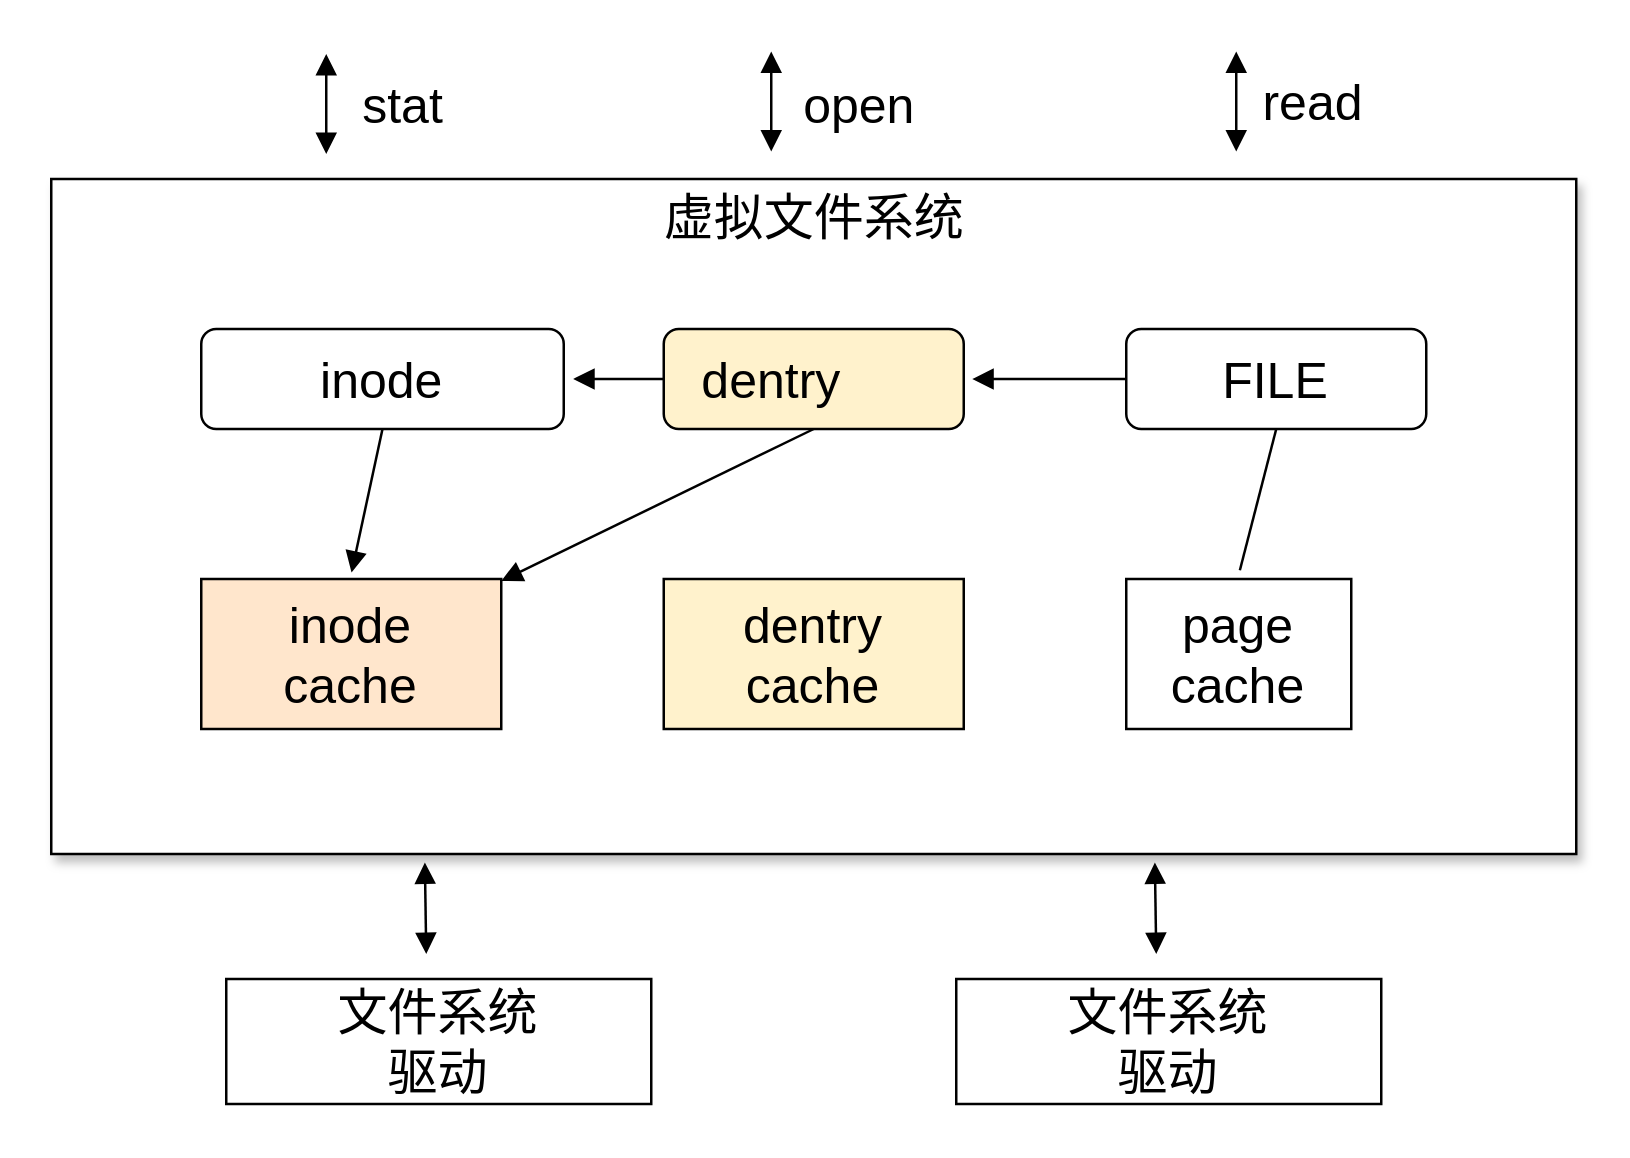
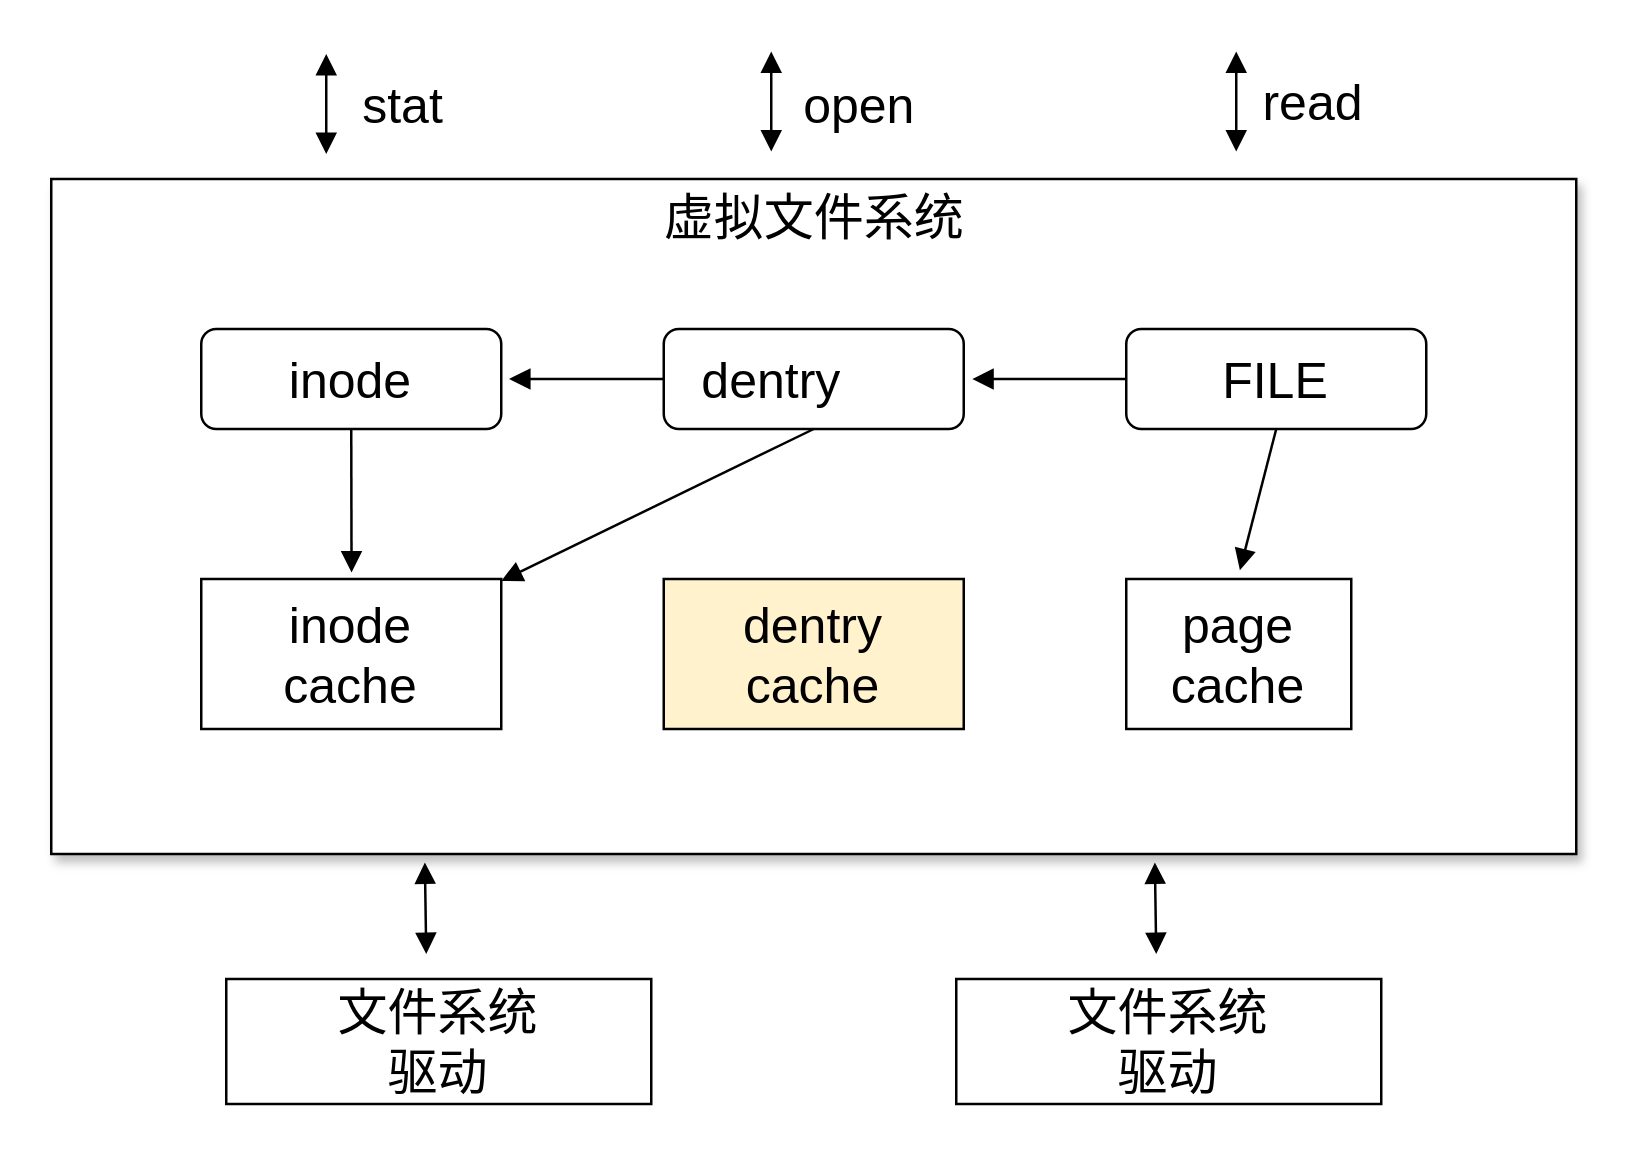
node "inode": size 363x100 -> 300x100
node "dentry": fillcolor #fff2cc -> #ffffff
edge "FILE" -- "page cache": arrowhead none -> block
node "inode cache": fillcolor #ffe6cc -> #ffffff
